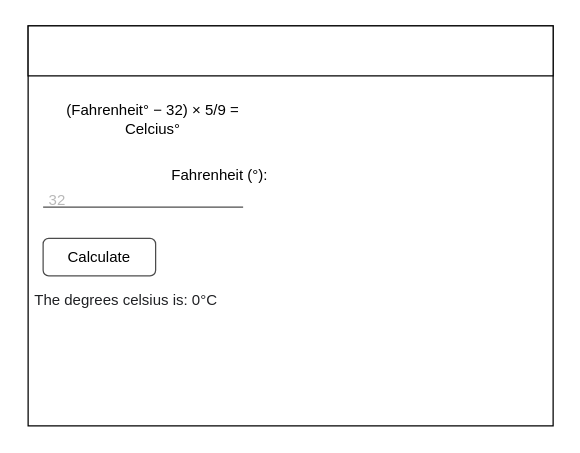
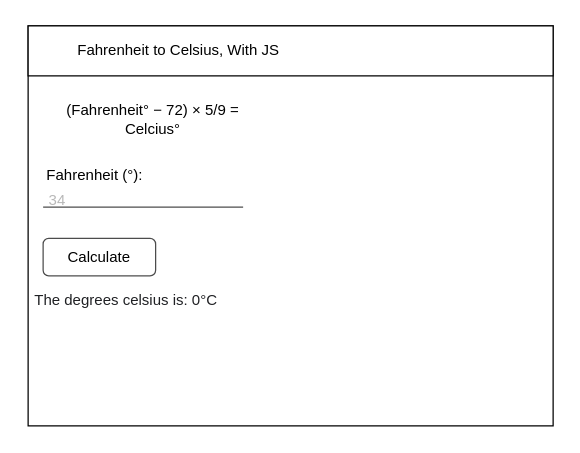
node "Fahrenheit to Celsius, With JS": added
node "(Fahrenheit° − 32) × 5/9 = Celcius°": label "(Fahrenheit° − 32) × 5/9 = Celcius°" -> "(Fahrenheit° − 72) × 5/9 = Celcius°"
node "Fahrenheit (°):": moved (219, 176) -> (94, 176)
node "32": label "32" -> "34"
